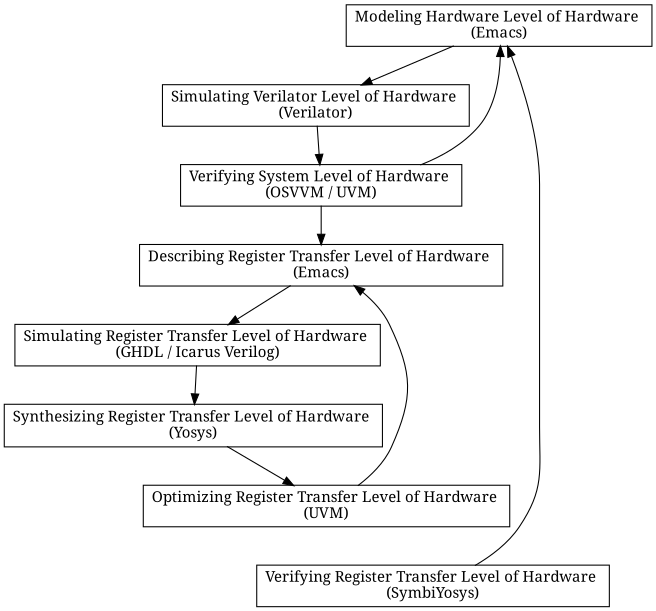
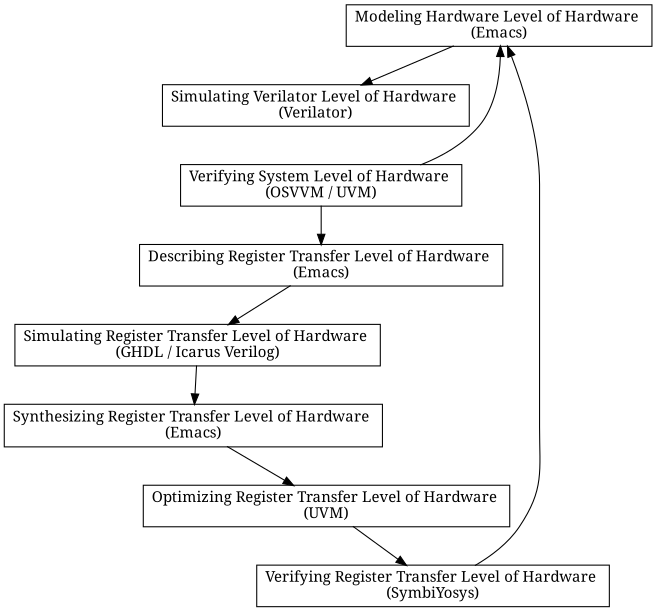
edge "Simulating Verilator Level of Hardware (Verilator)" -> "Verifying System Level of Hardware (OSVVM / UVM)": removed
edge "Optimizing Register Transfer Level of Hardware (UVM)" -> "Describing Register Transfer Level of Hardware (Emacs)": now "Optimizing Register Transfer Level of Hardware (UVM)" -> "Verifying Register Transfer Level of Hardware (SymbiYosys)"
node "Synthesizing Register Transfer Level of Hardware (Yosys)": label "Synthesizing Register Transfer Level of Hardware (Yosys)" -> "Synthesizing Register Transfer Level of Hardware (Emacs)"
